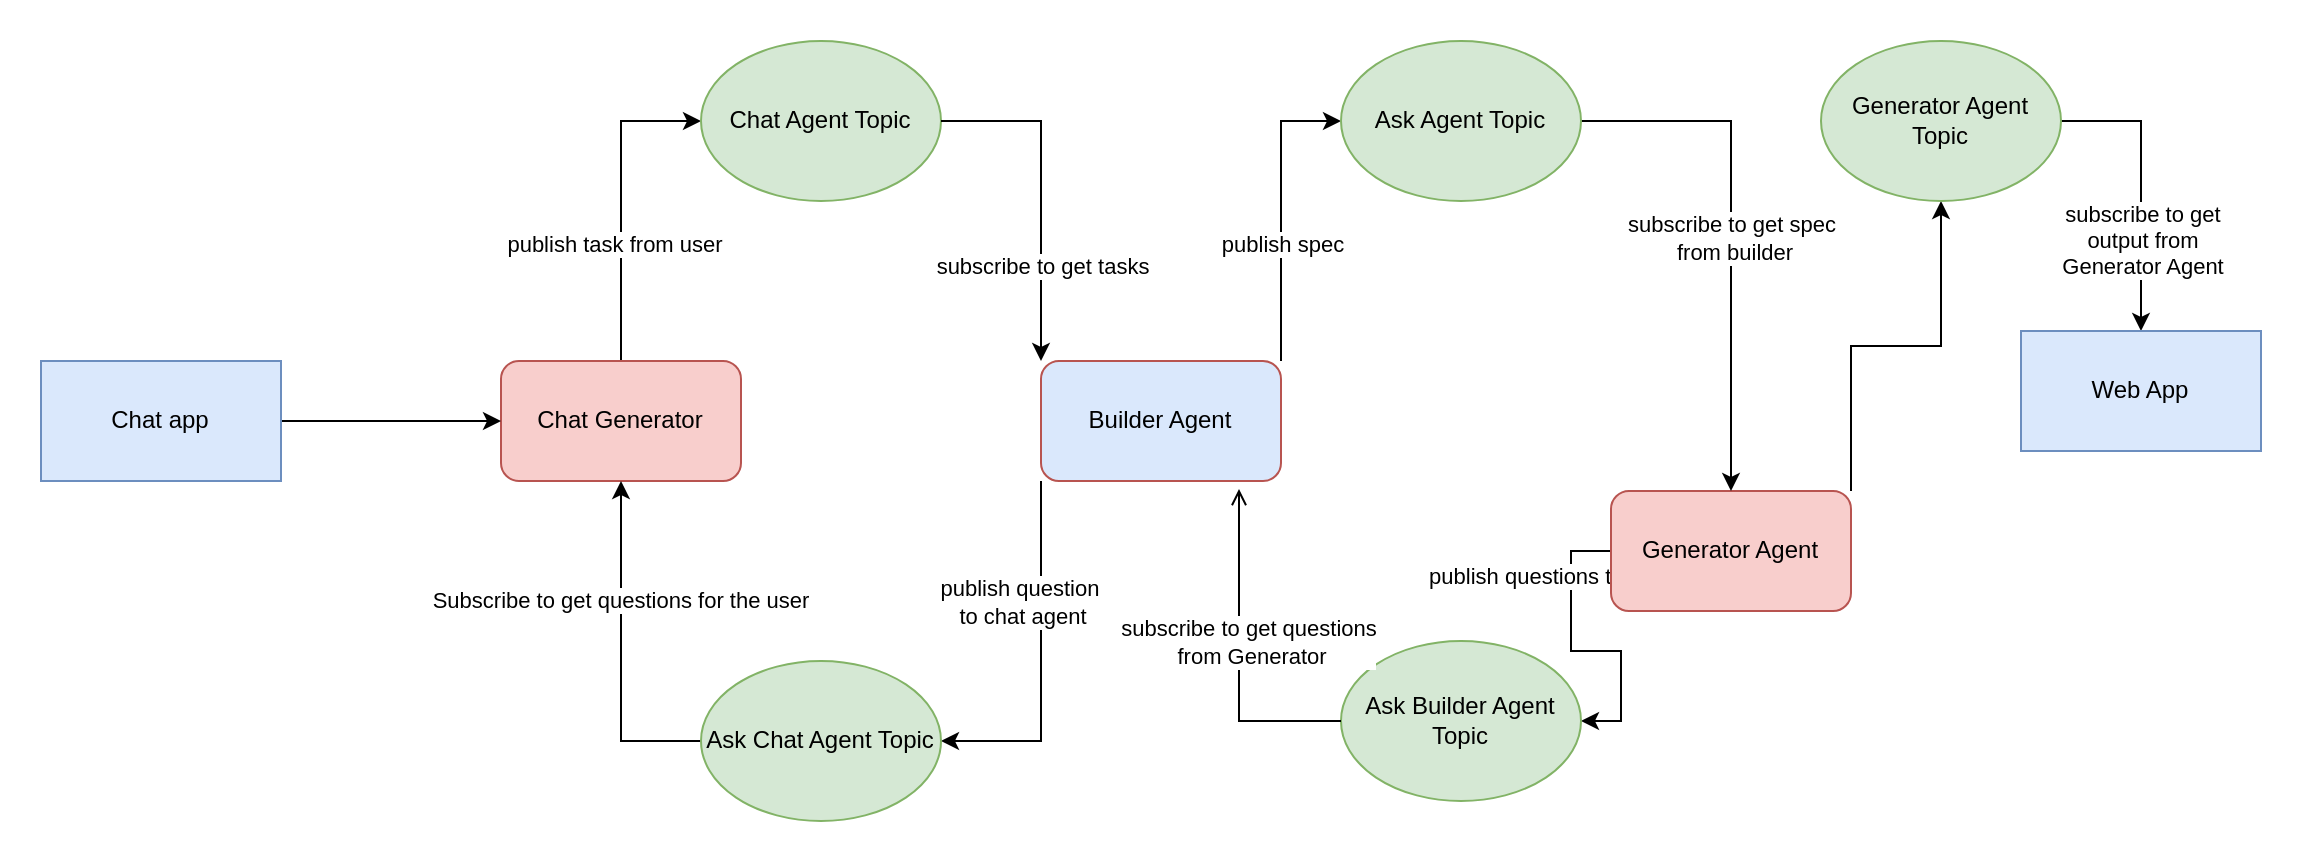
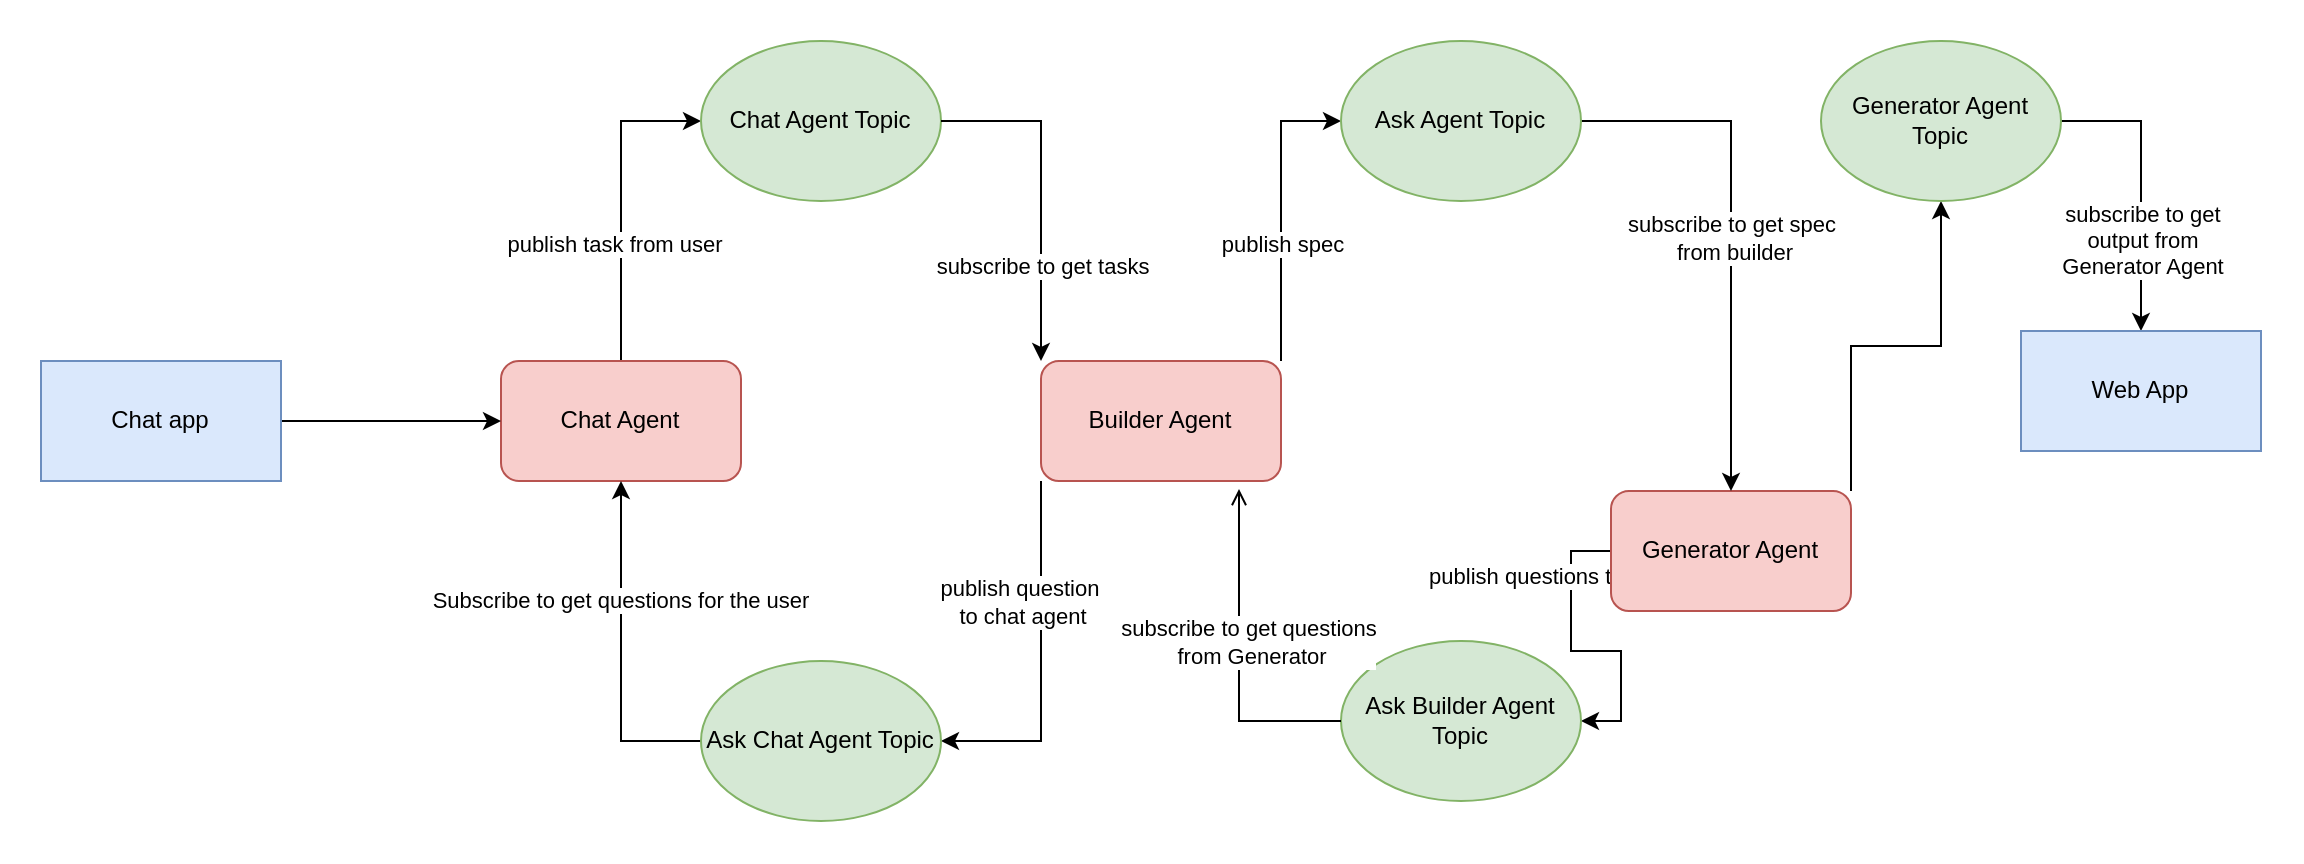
node "Chat Generator": label "Chat Generator" -> "Chat Agent"
node "Builder Agent": fillcolor #dae8fc -> #f8cecc
